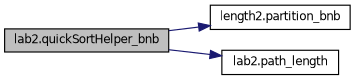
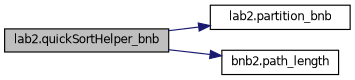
node "length2.partition_bnb": label "length2.partition_bnb" -> "lab2.partition_bnb"
node "lab2.path_length": label "lab2.path_length" -> "bnb2.path_length"
